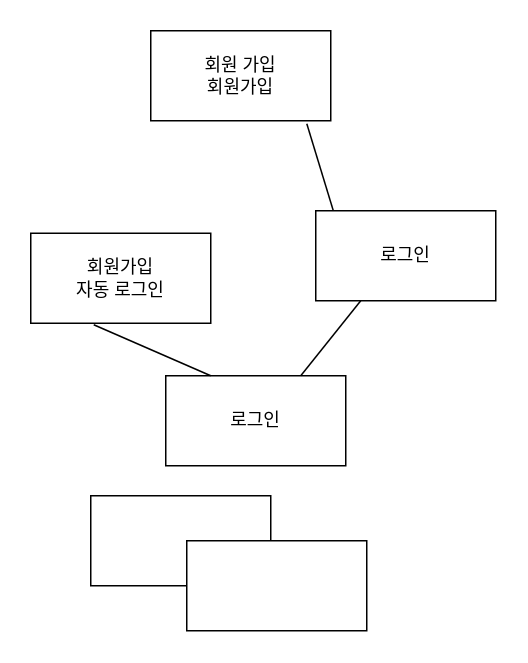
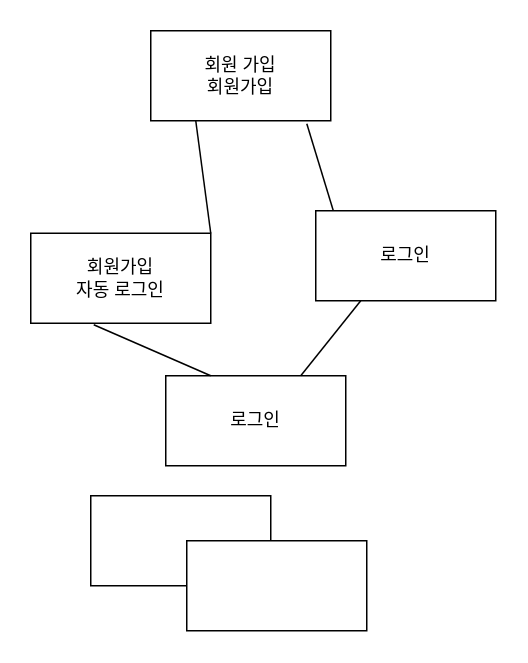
edge "회원 가입 회원가입" -- "회원가입 자동 로그인": added
